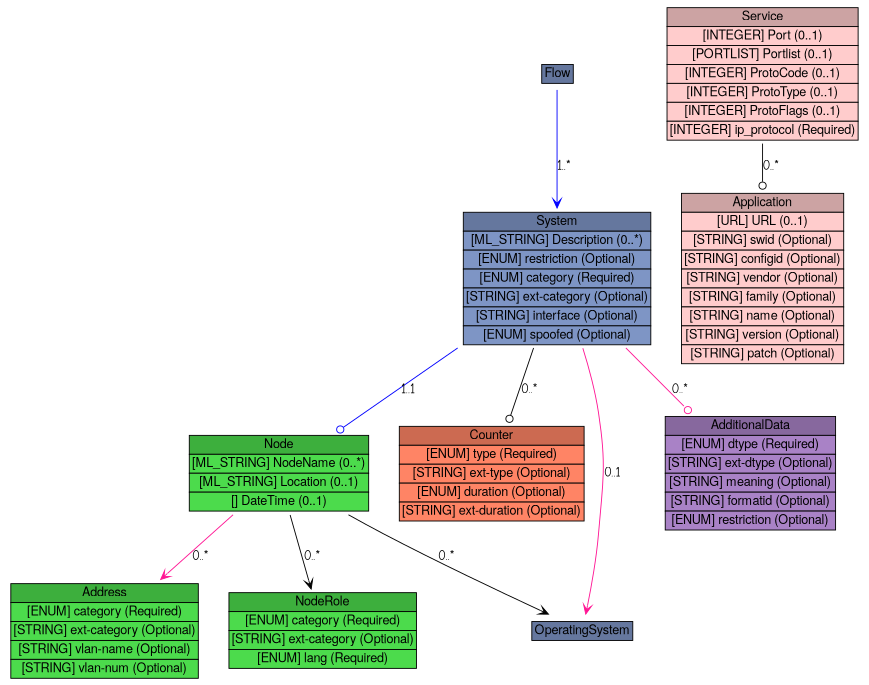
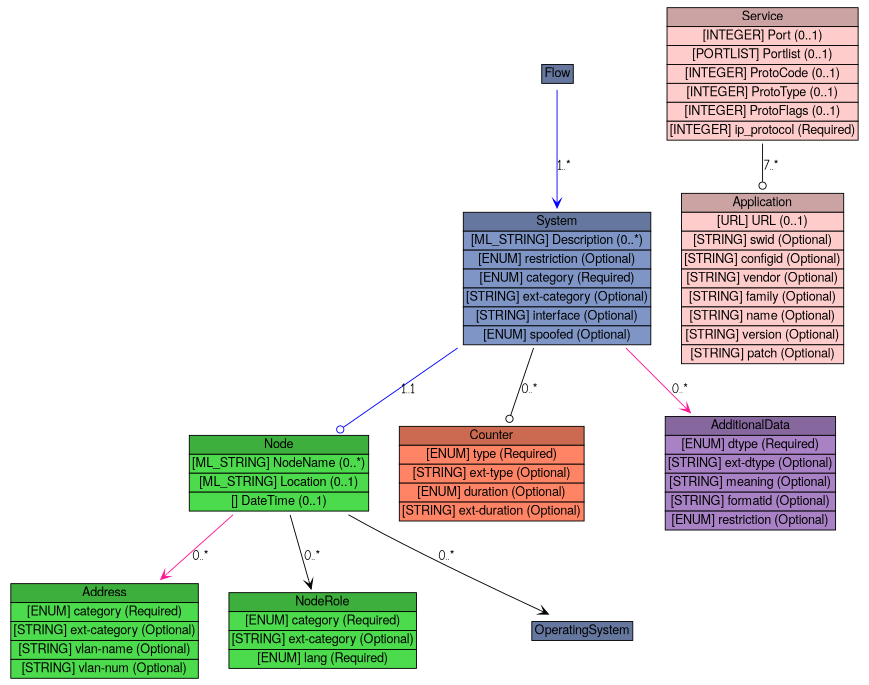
edge "Service" -> "Application": label "0..*" -> "7..*"
edge "System" -> "AdditionalData": arrowhead odot -> vee
edge "System" -> "OperatingSystem": removed, label "0..1"
